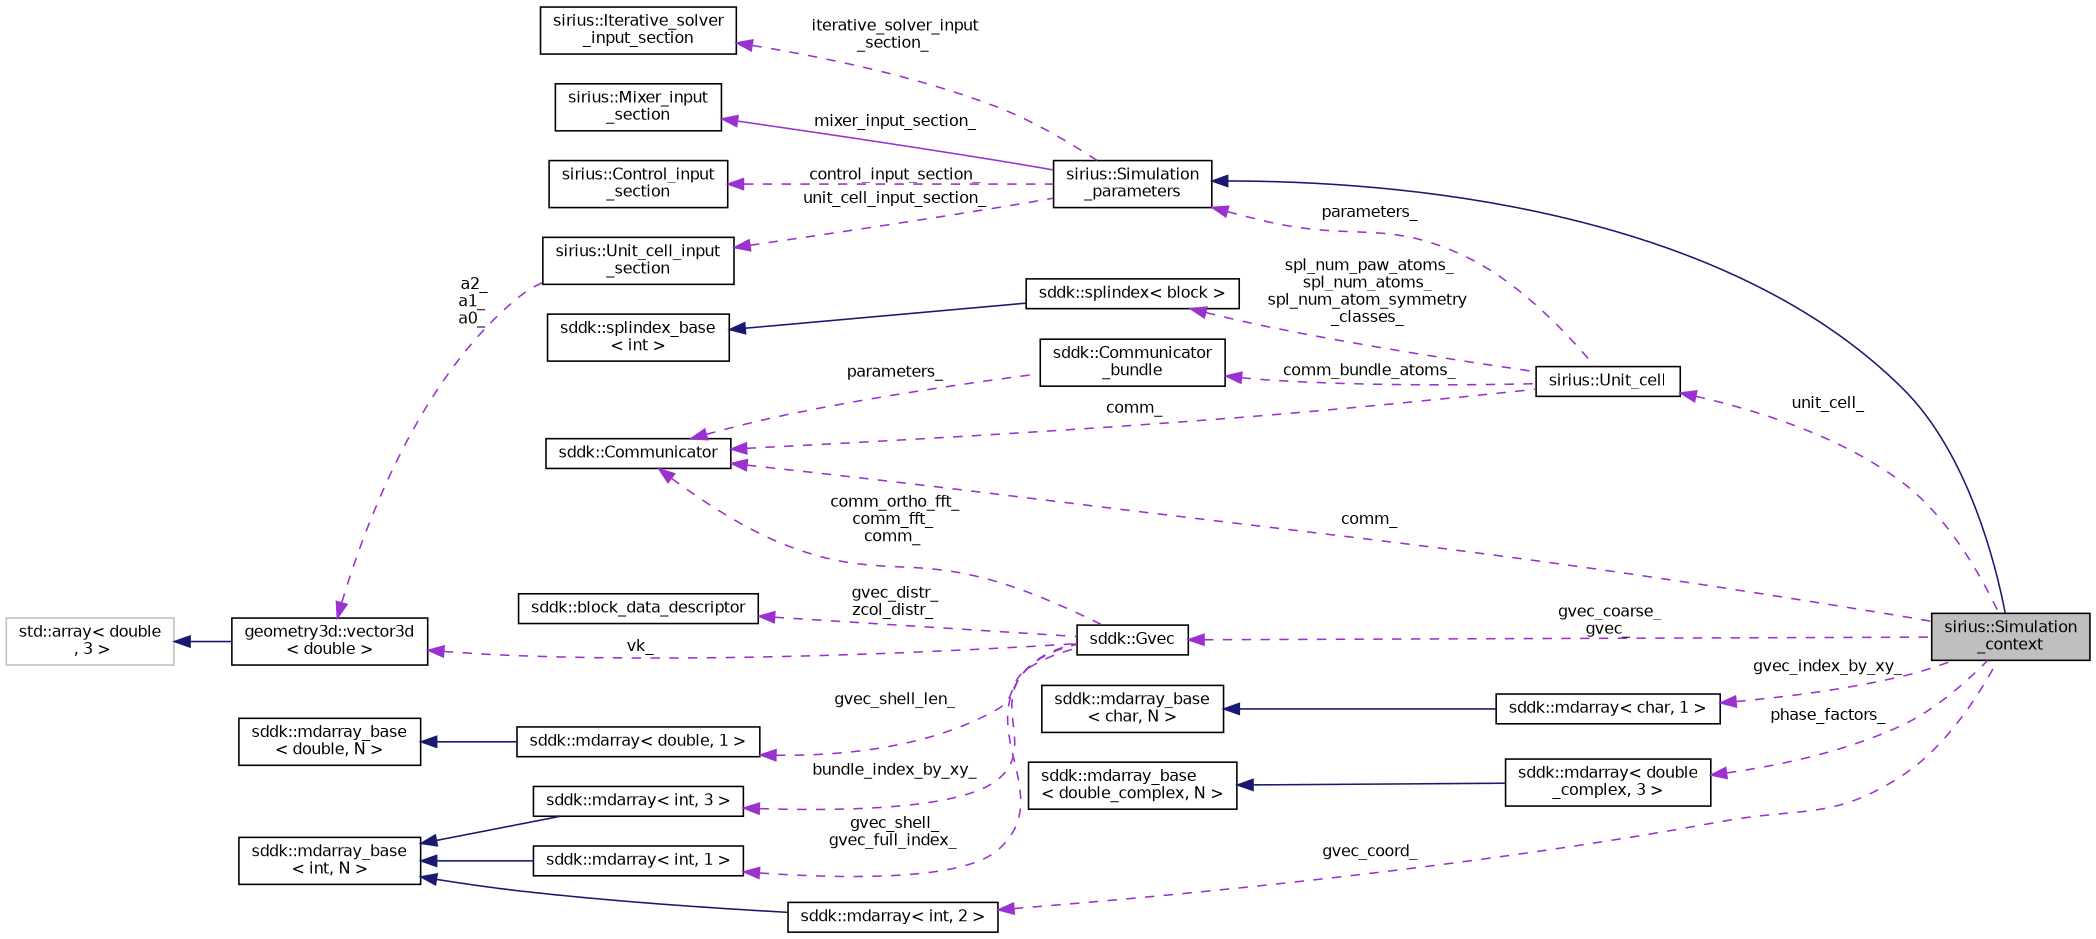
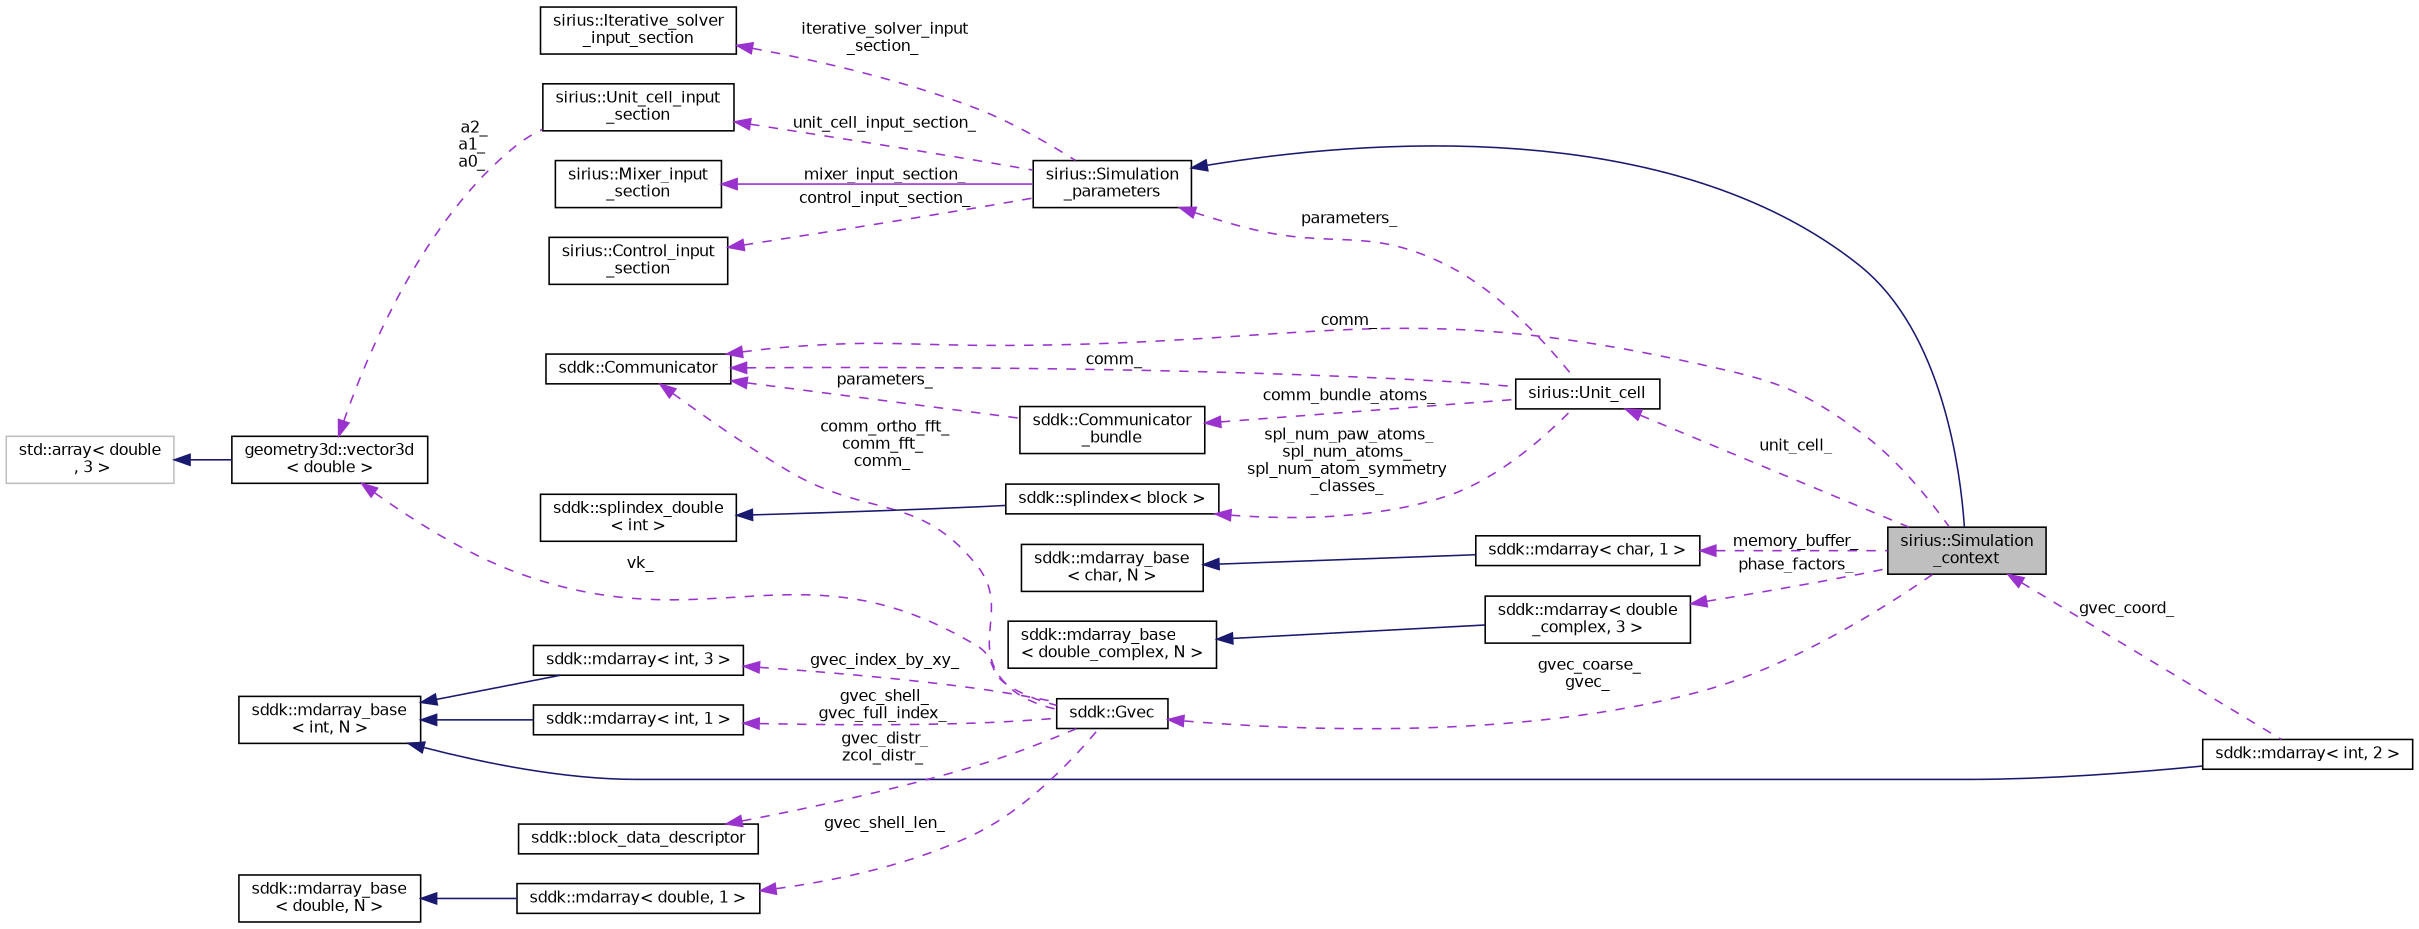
node "sddk::splindex_base < int >": label "sddk::splindex_base < int >" -> "sddk::splindex_double < int >"
edge "sirius::Simulation _context" -> "sddk::mdarray< char, 1 >": label " gvec_index_by_xy_" -> " memory_buffer_"
edge "sddk::Gvec" -> "sddk::mdarray< int, 3 >": label " bundle_index_by_xy_" -> " gvec_index_by_xy_"
edge "sirius::Simulation _context" -> "sddk::mdarray< int, 2 >": reversed
